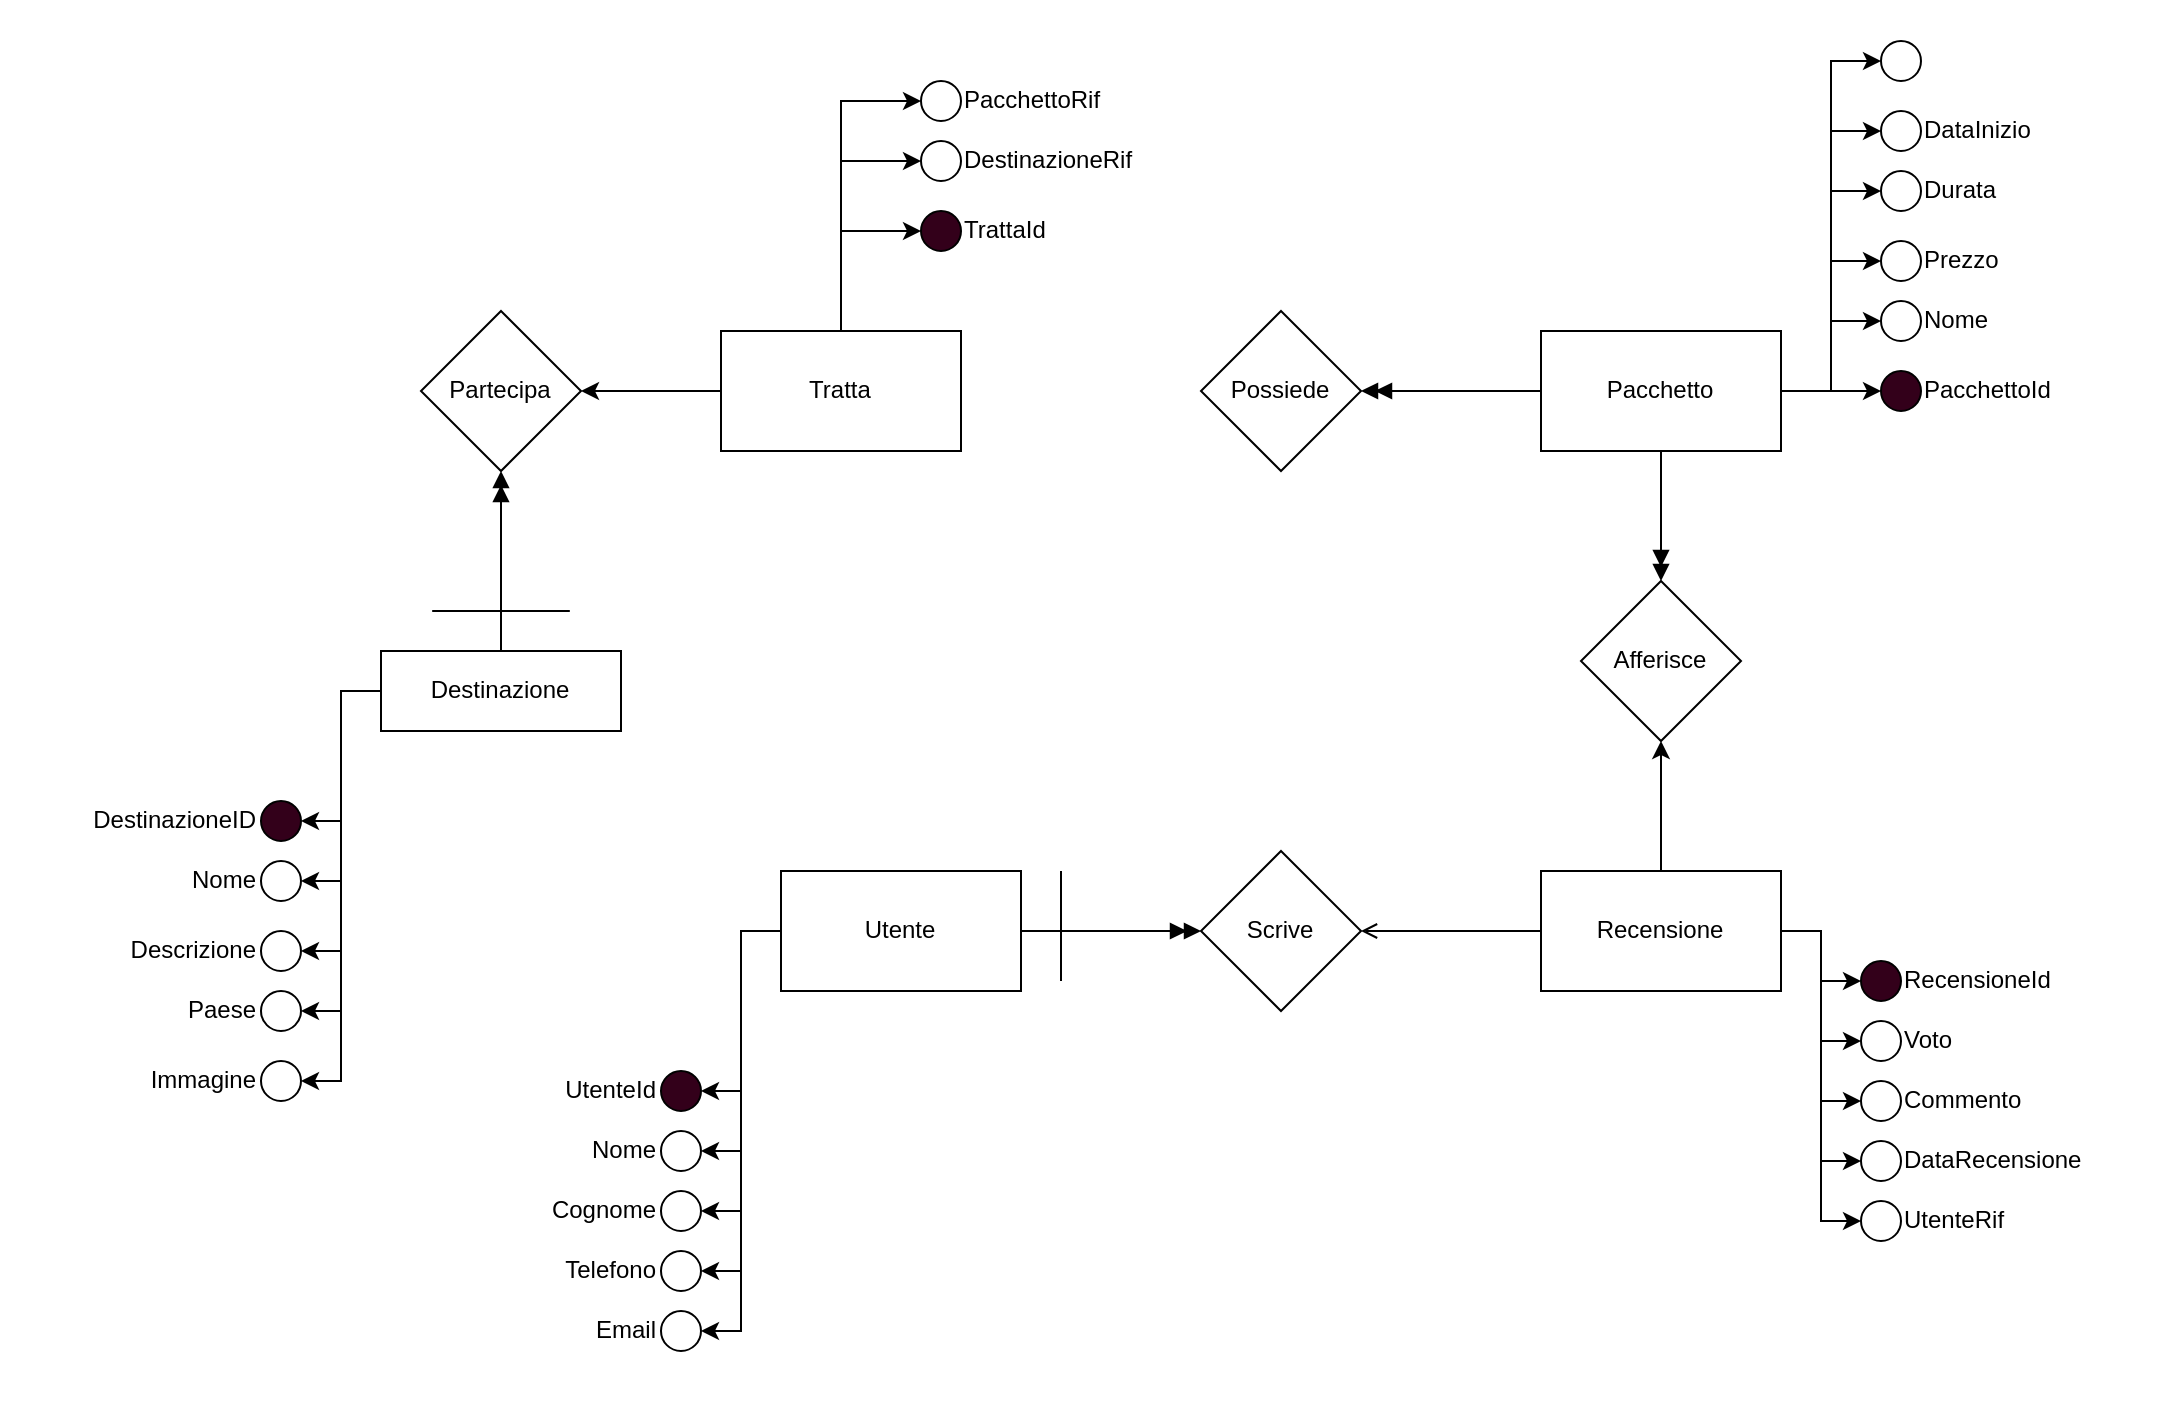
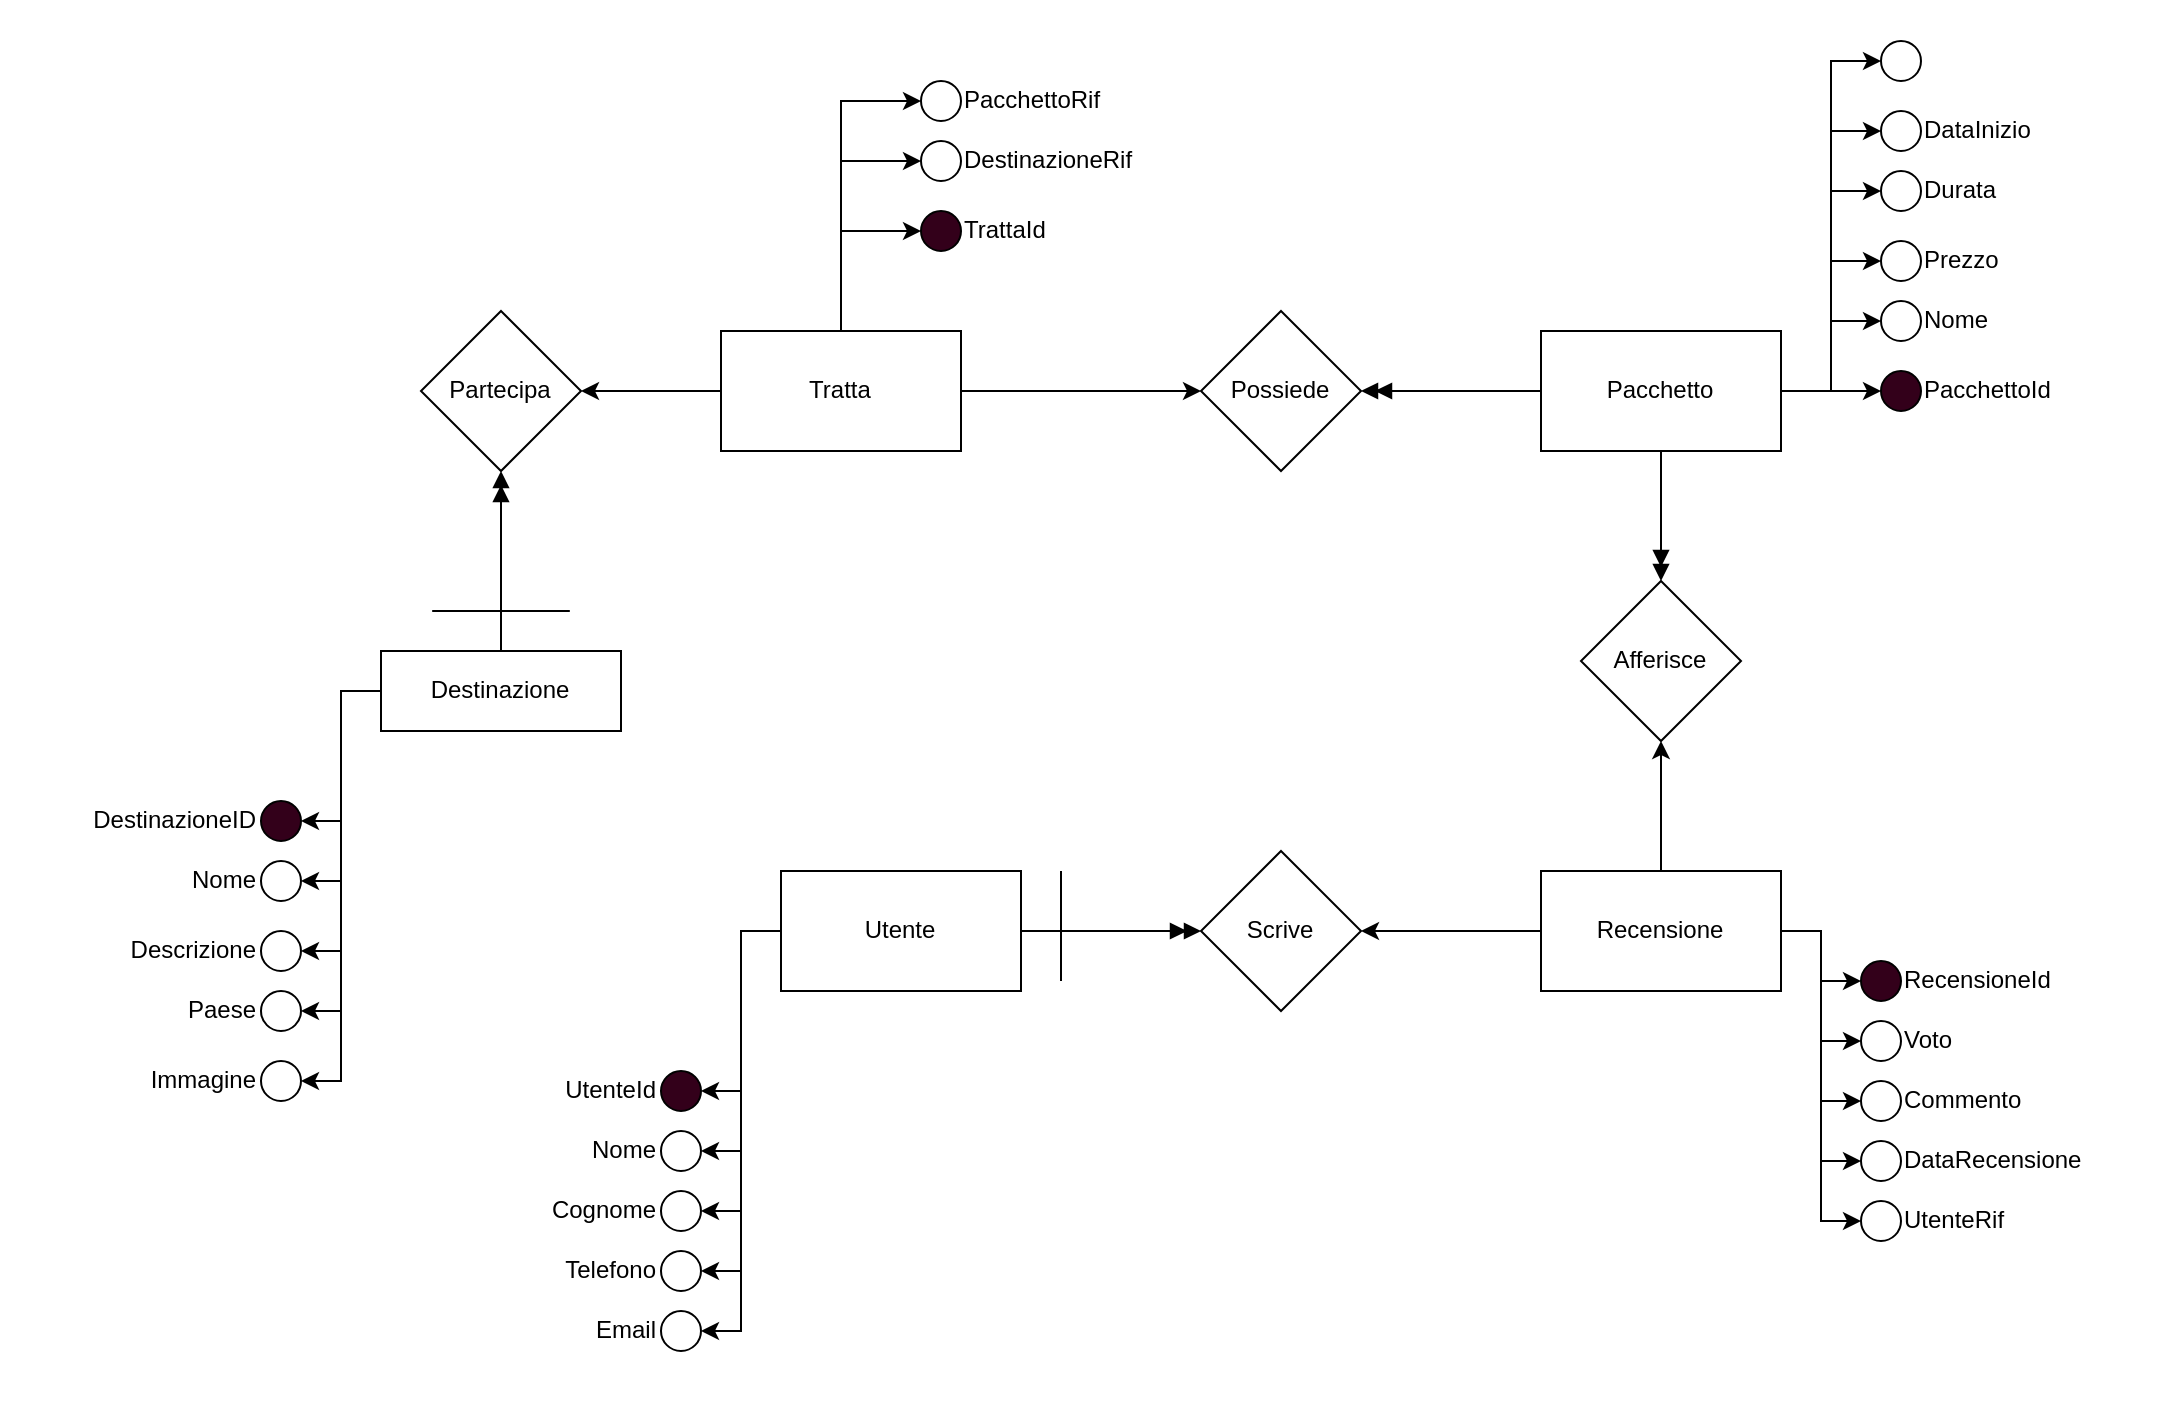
edge "Tratta" -> "Possiede": added
edge "Recensione" -> "Scrive": arrowhead open -> classic
